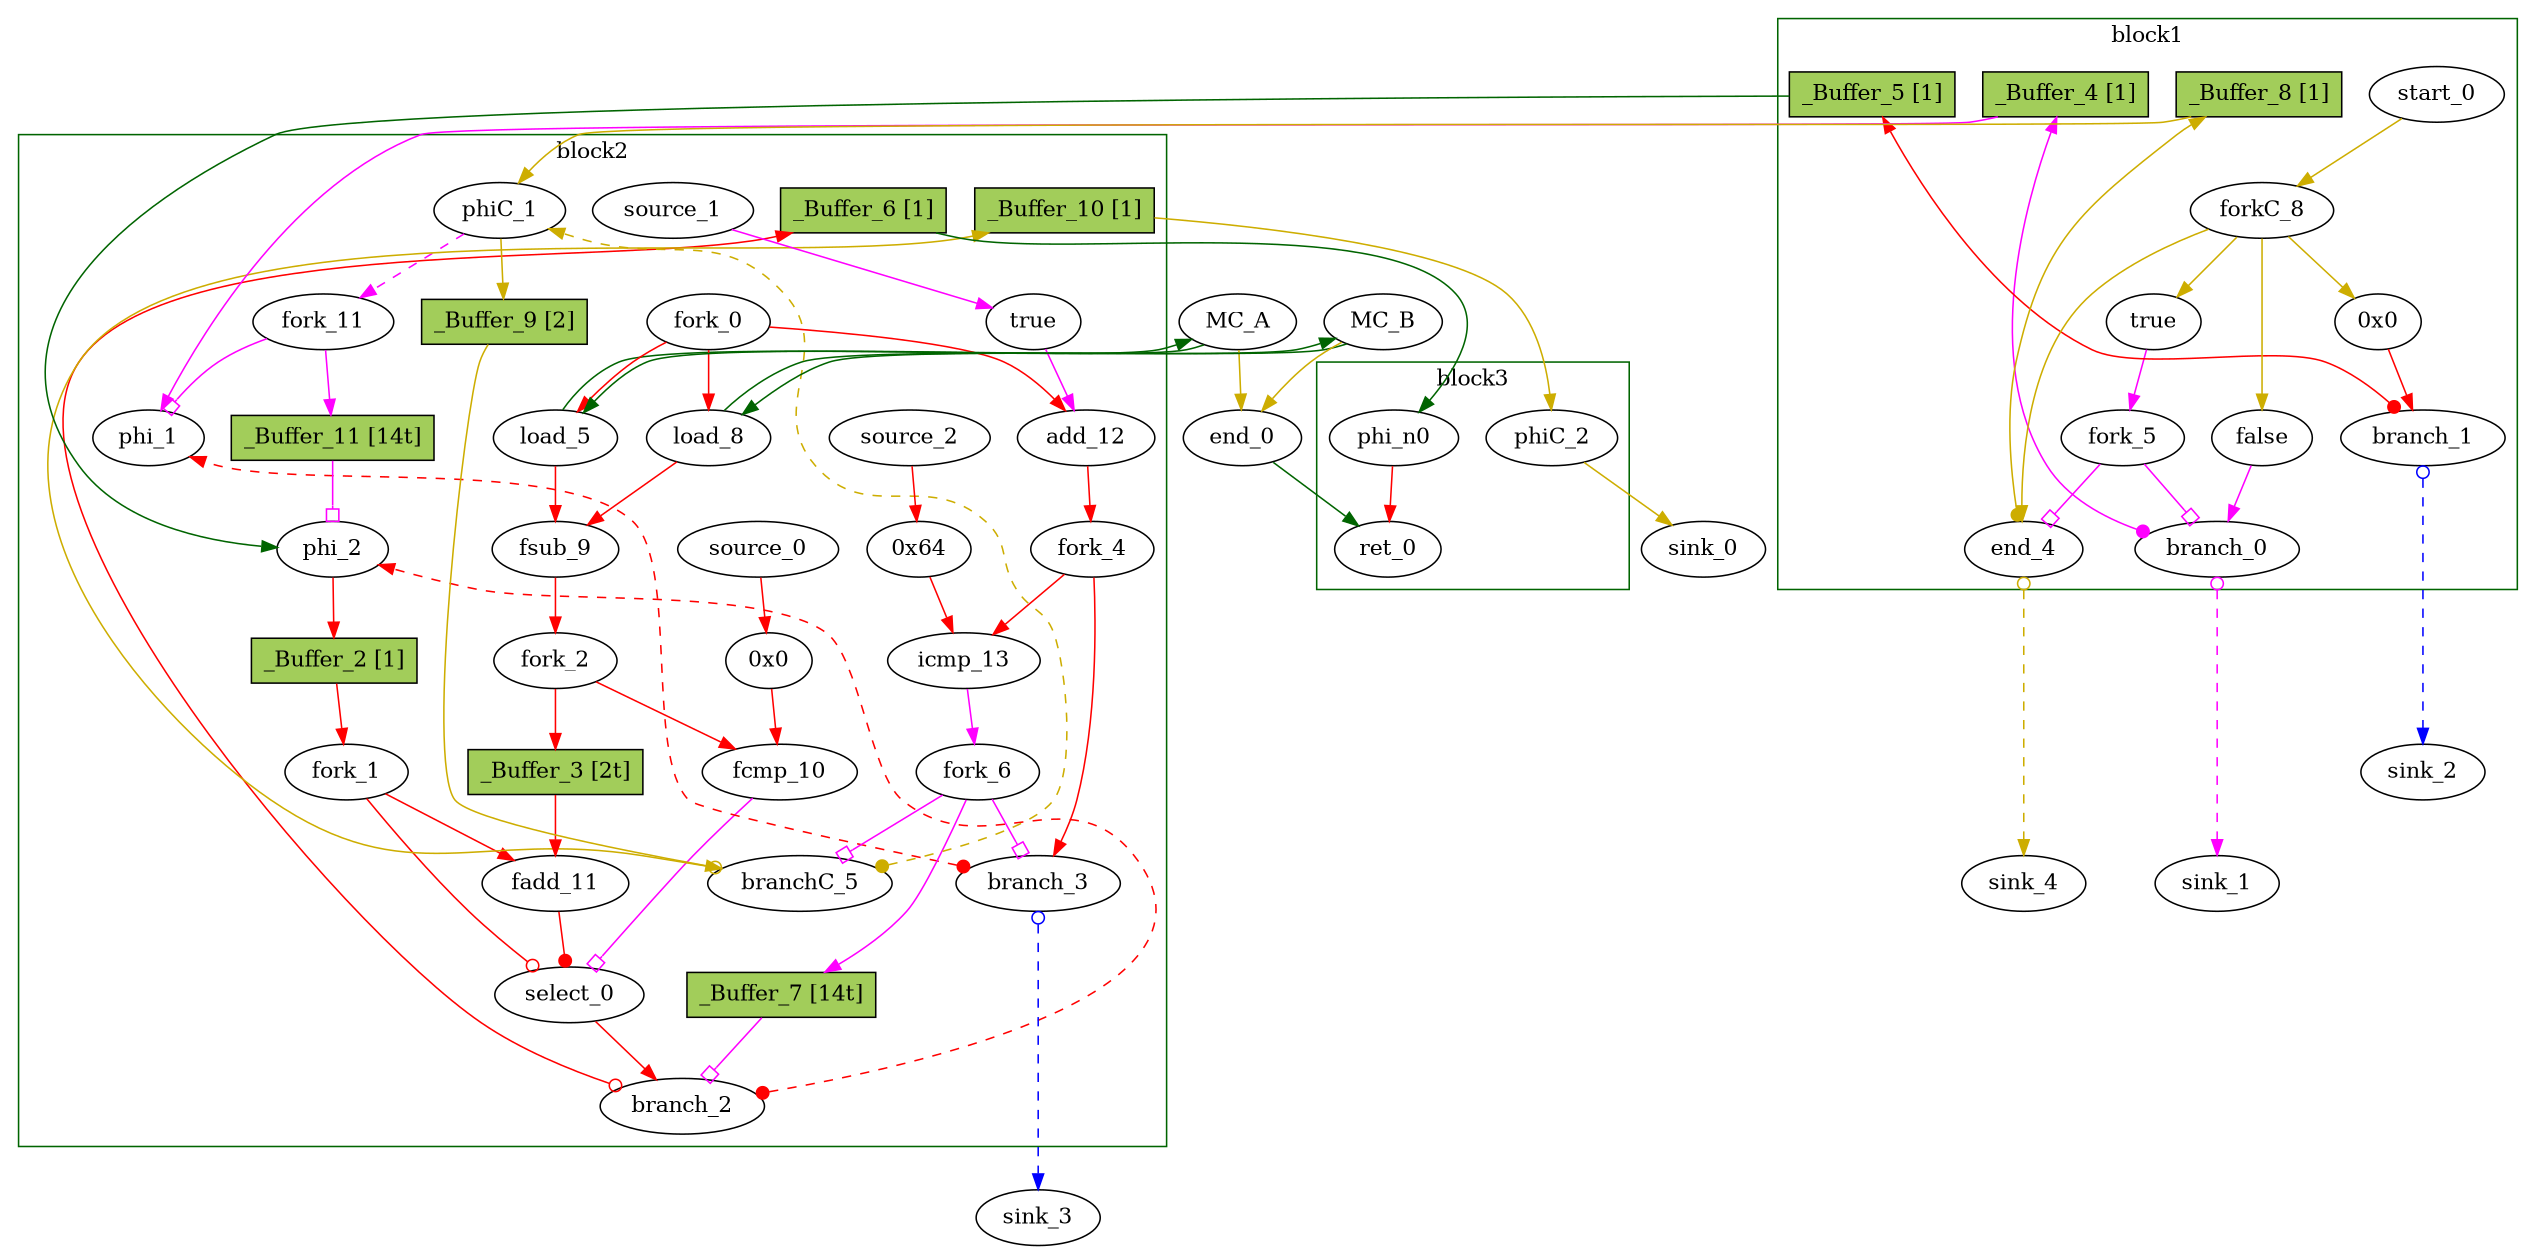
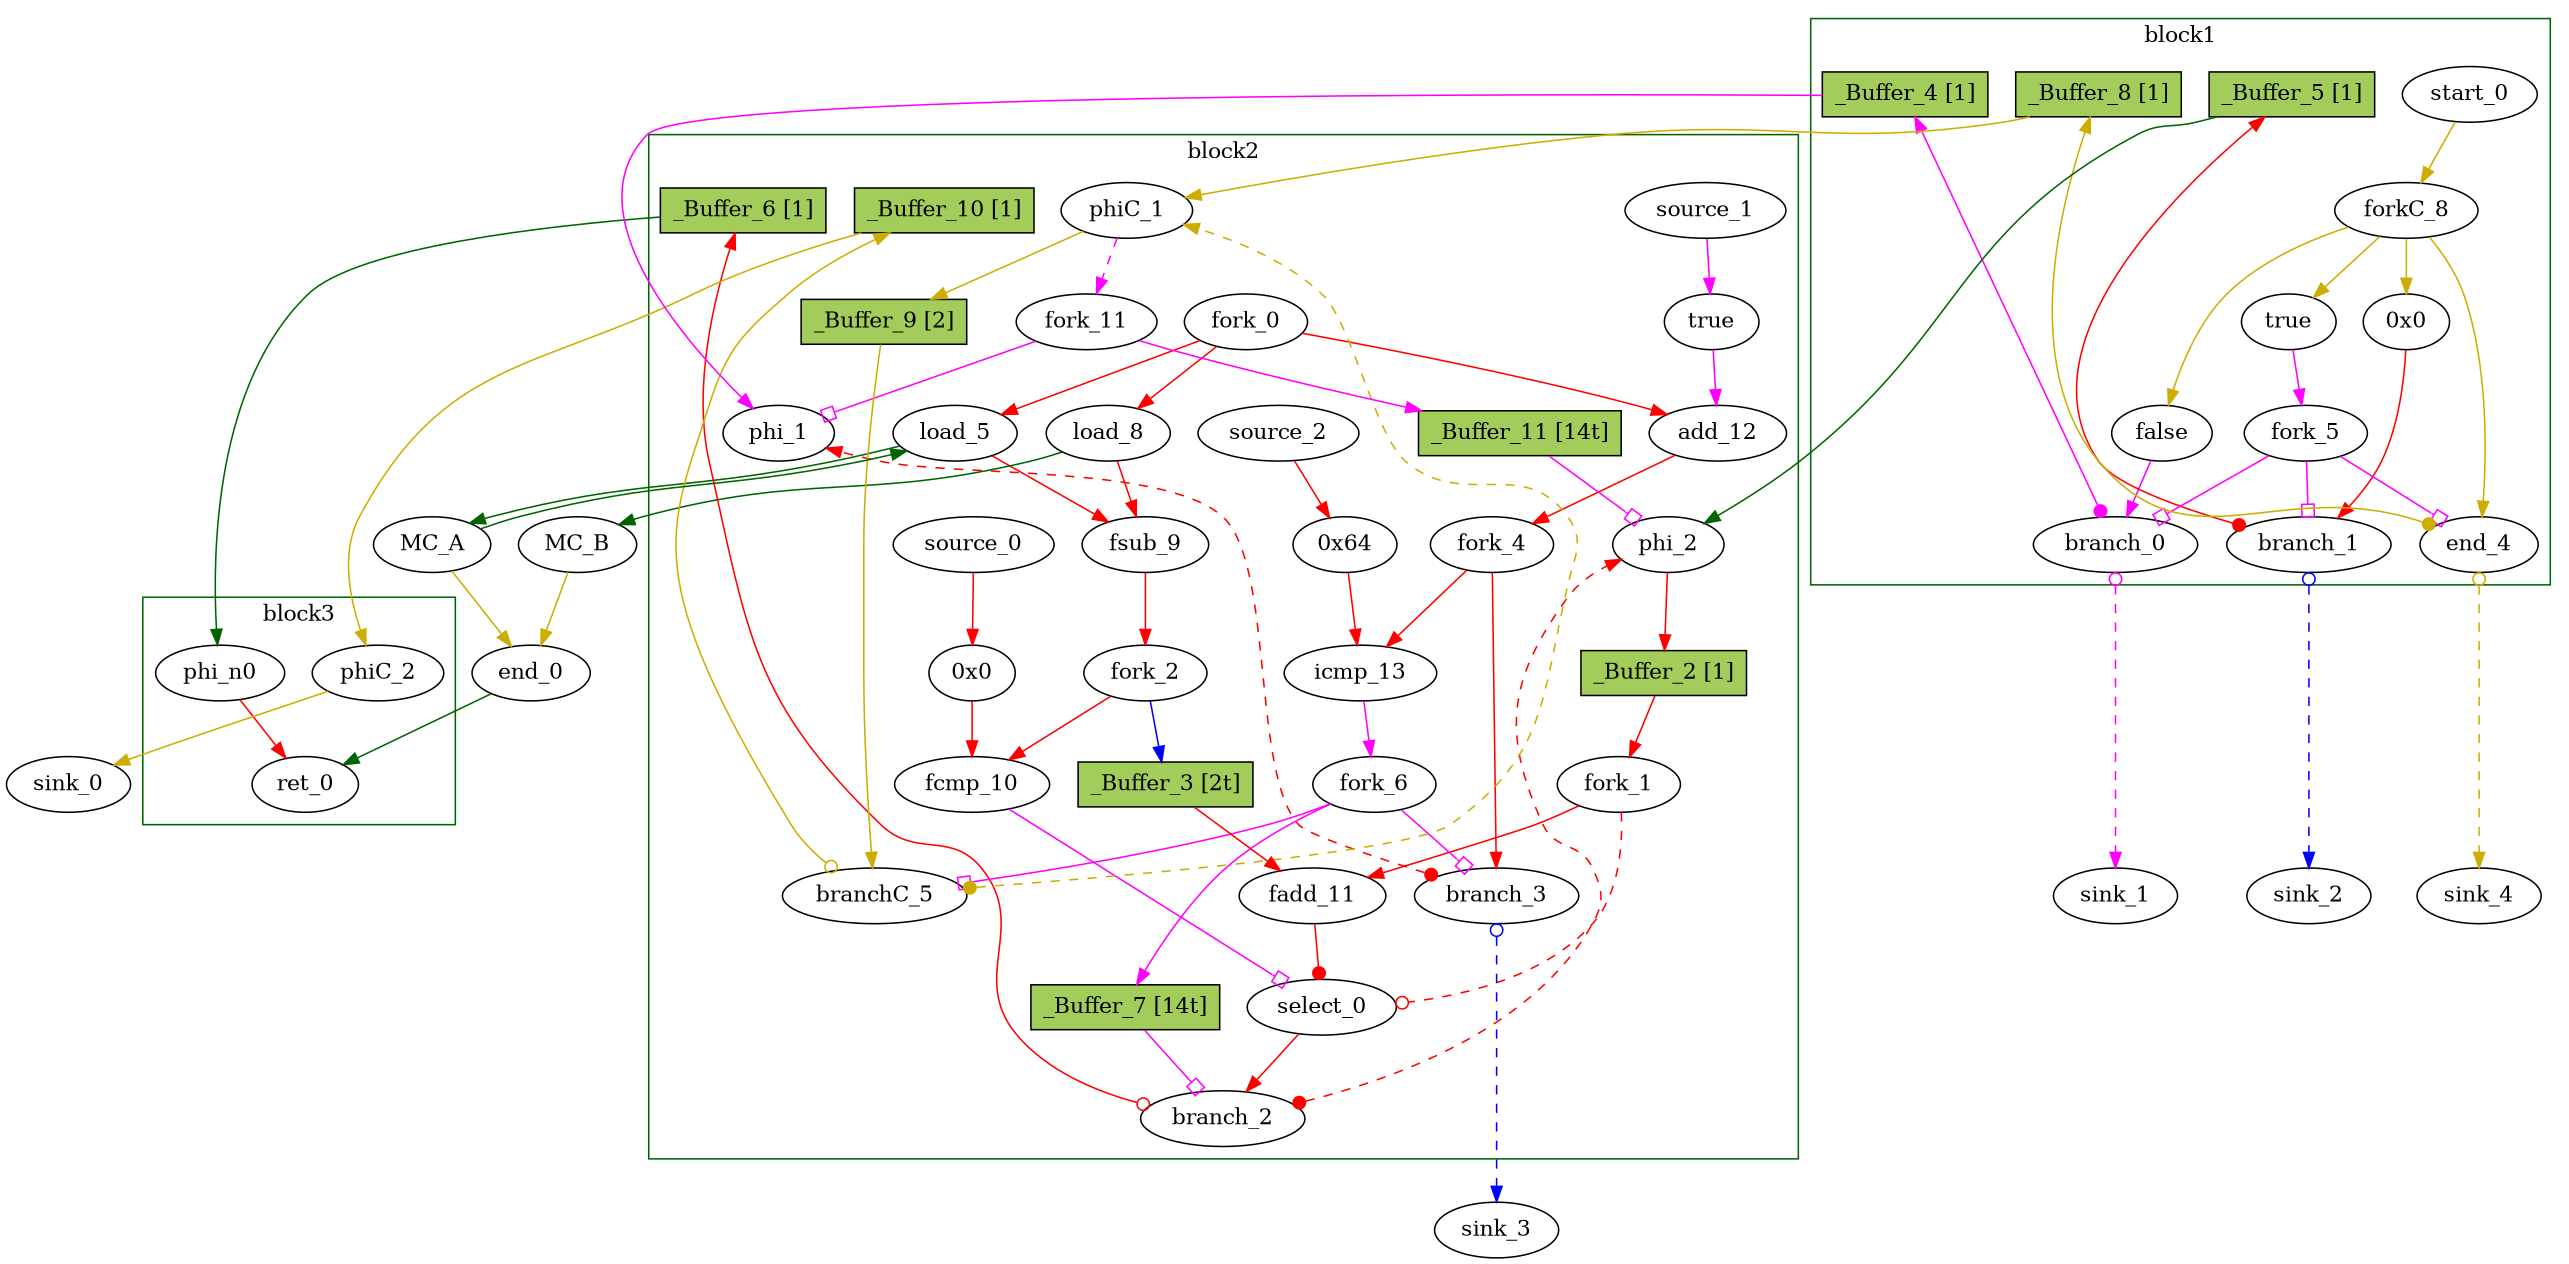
edge "MC_B" -> "load_8": removed
edge "fork_5" -> "branch_1": added
edge "fork_2" -> "_Buffer_3 [2t]": color red -> blue
edge "fork_1" -> "select_0": style solid -> dashed
